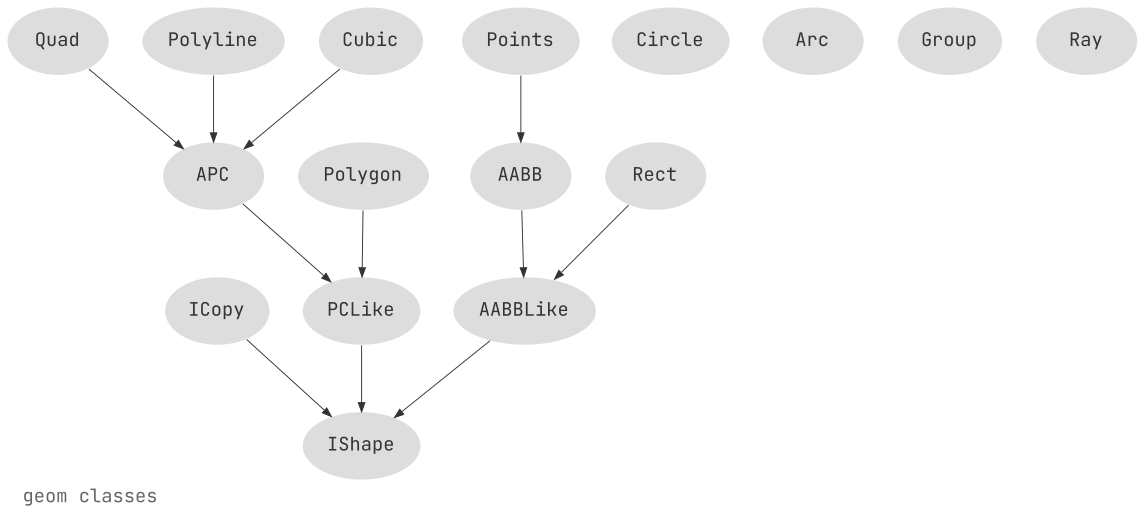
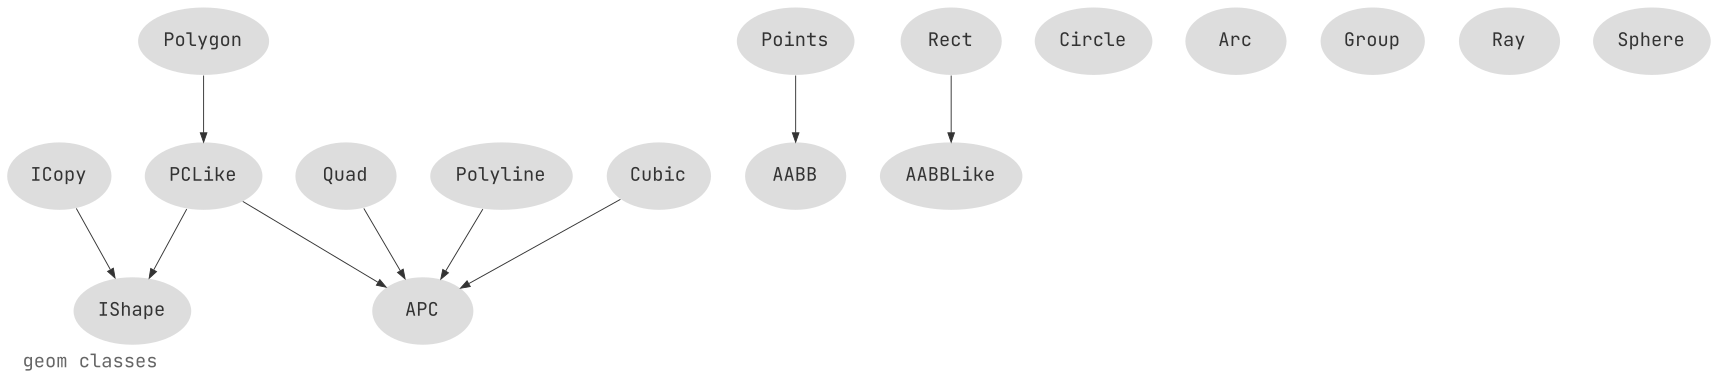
node "Sphere": added
edge "AABB" -> "AABBLike": removed
edge "APC" -> "PCLike": reversed
edge "AABBLike" -> "IShape": removed
